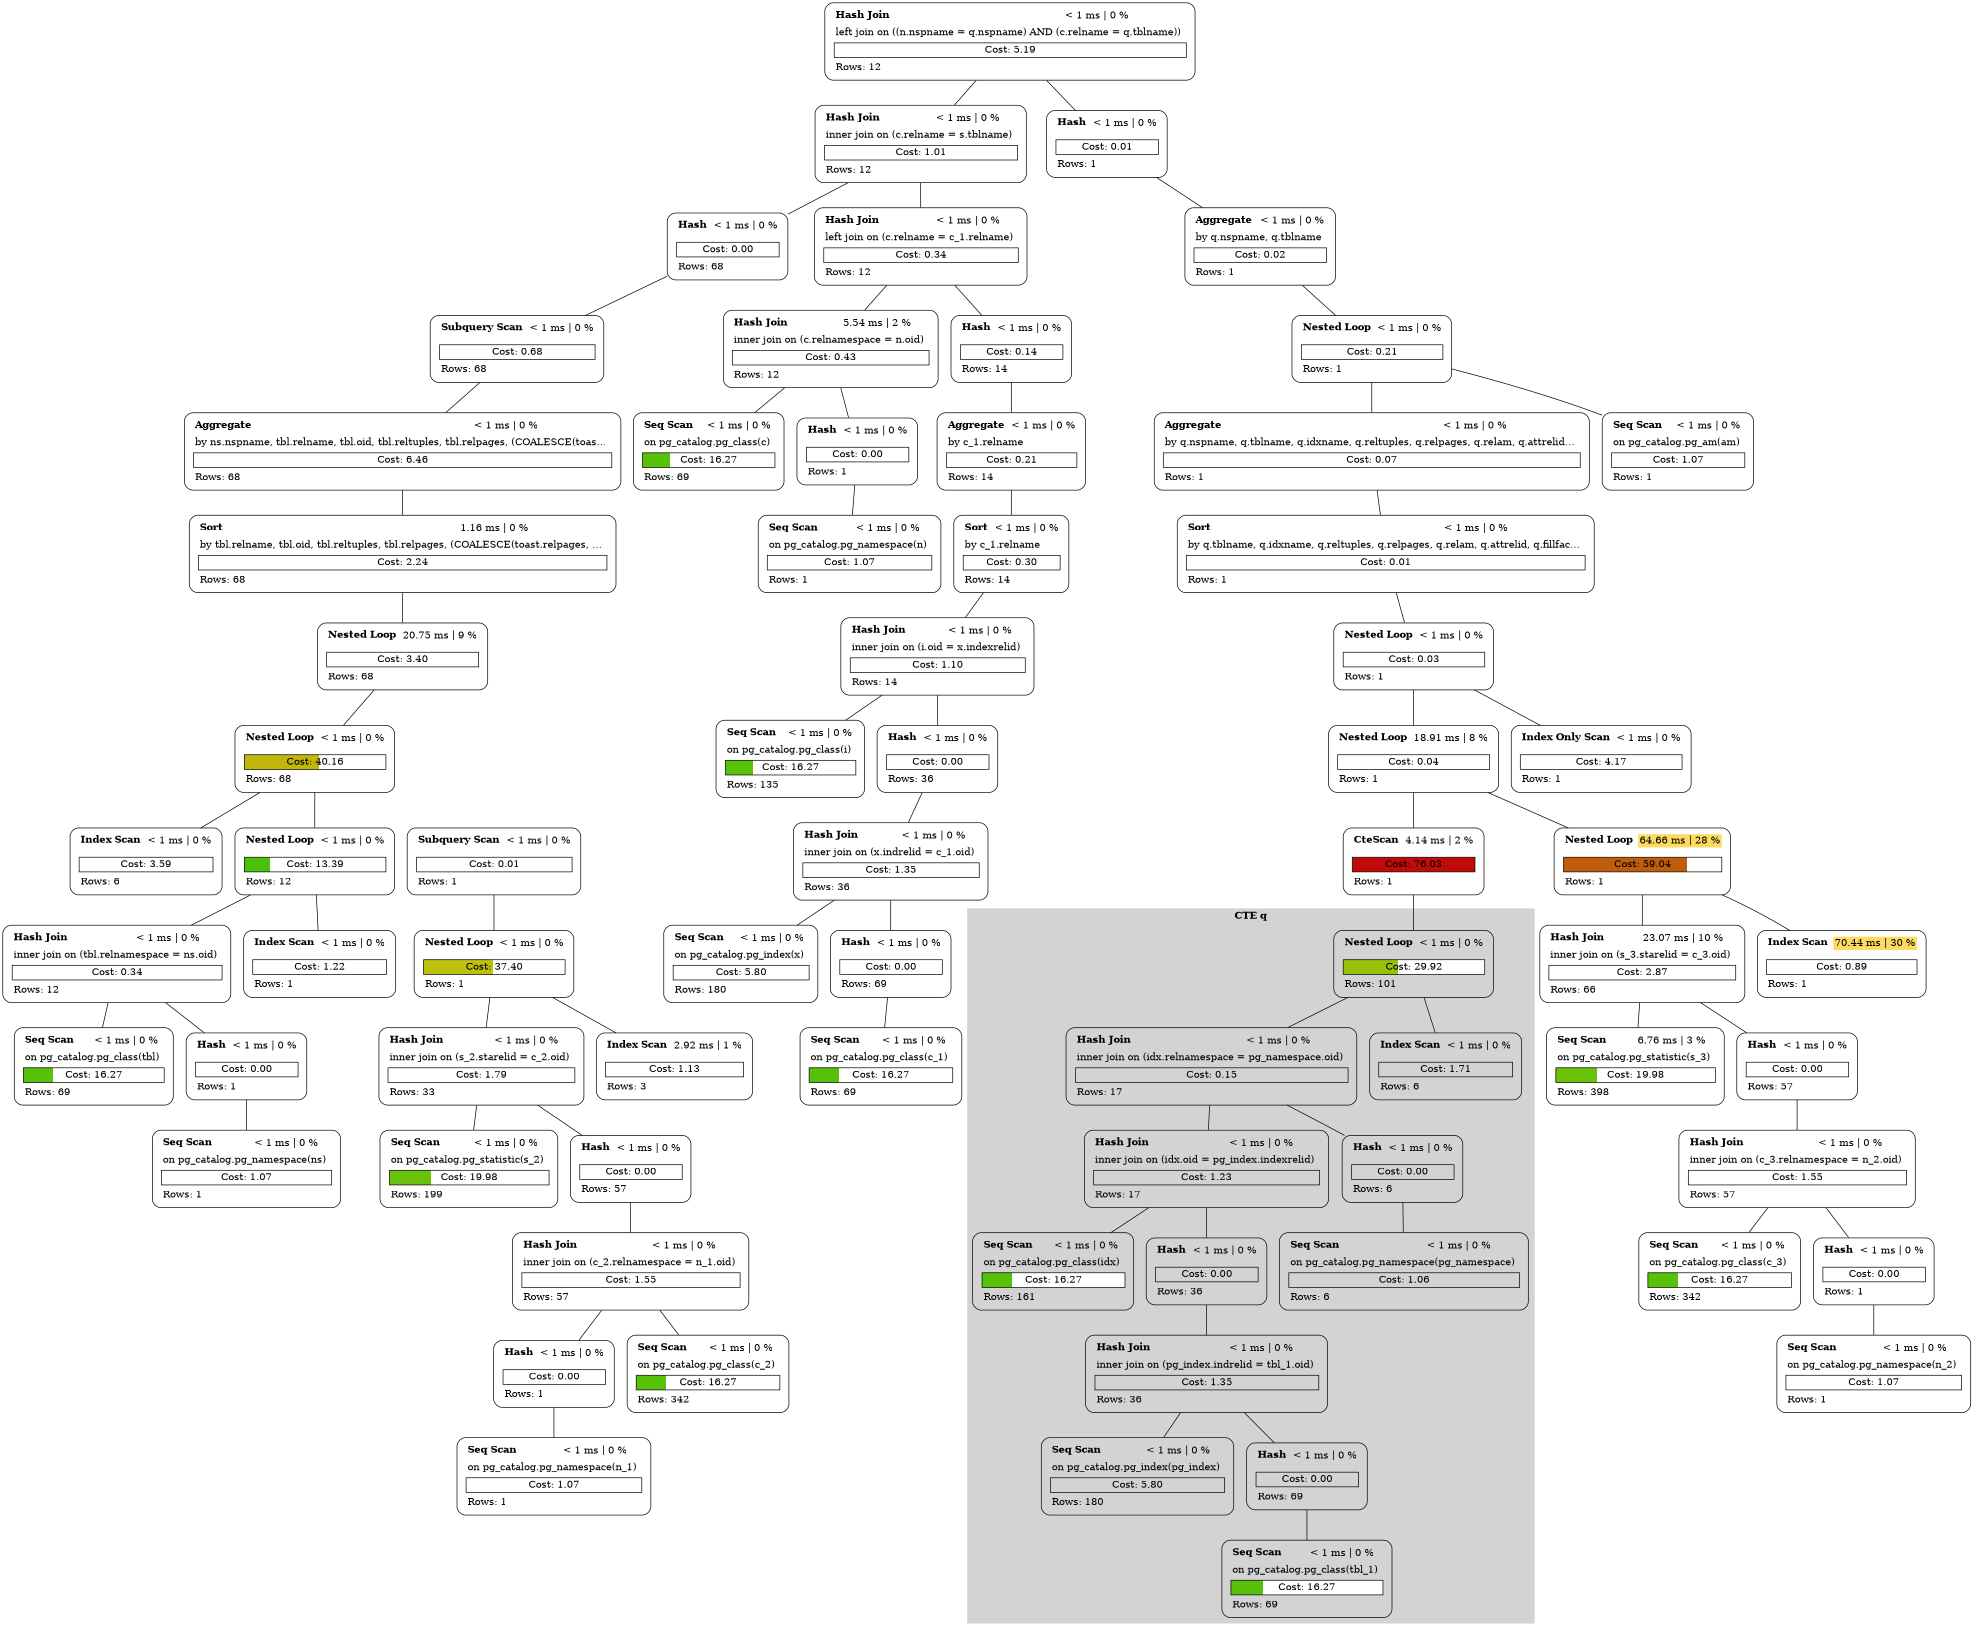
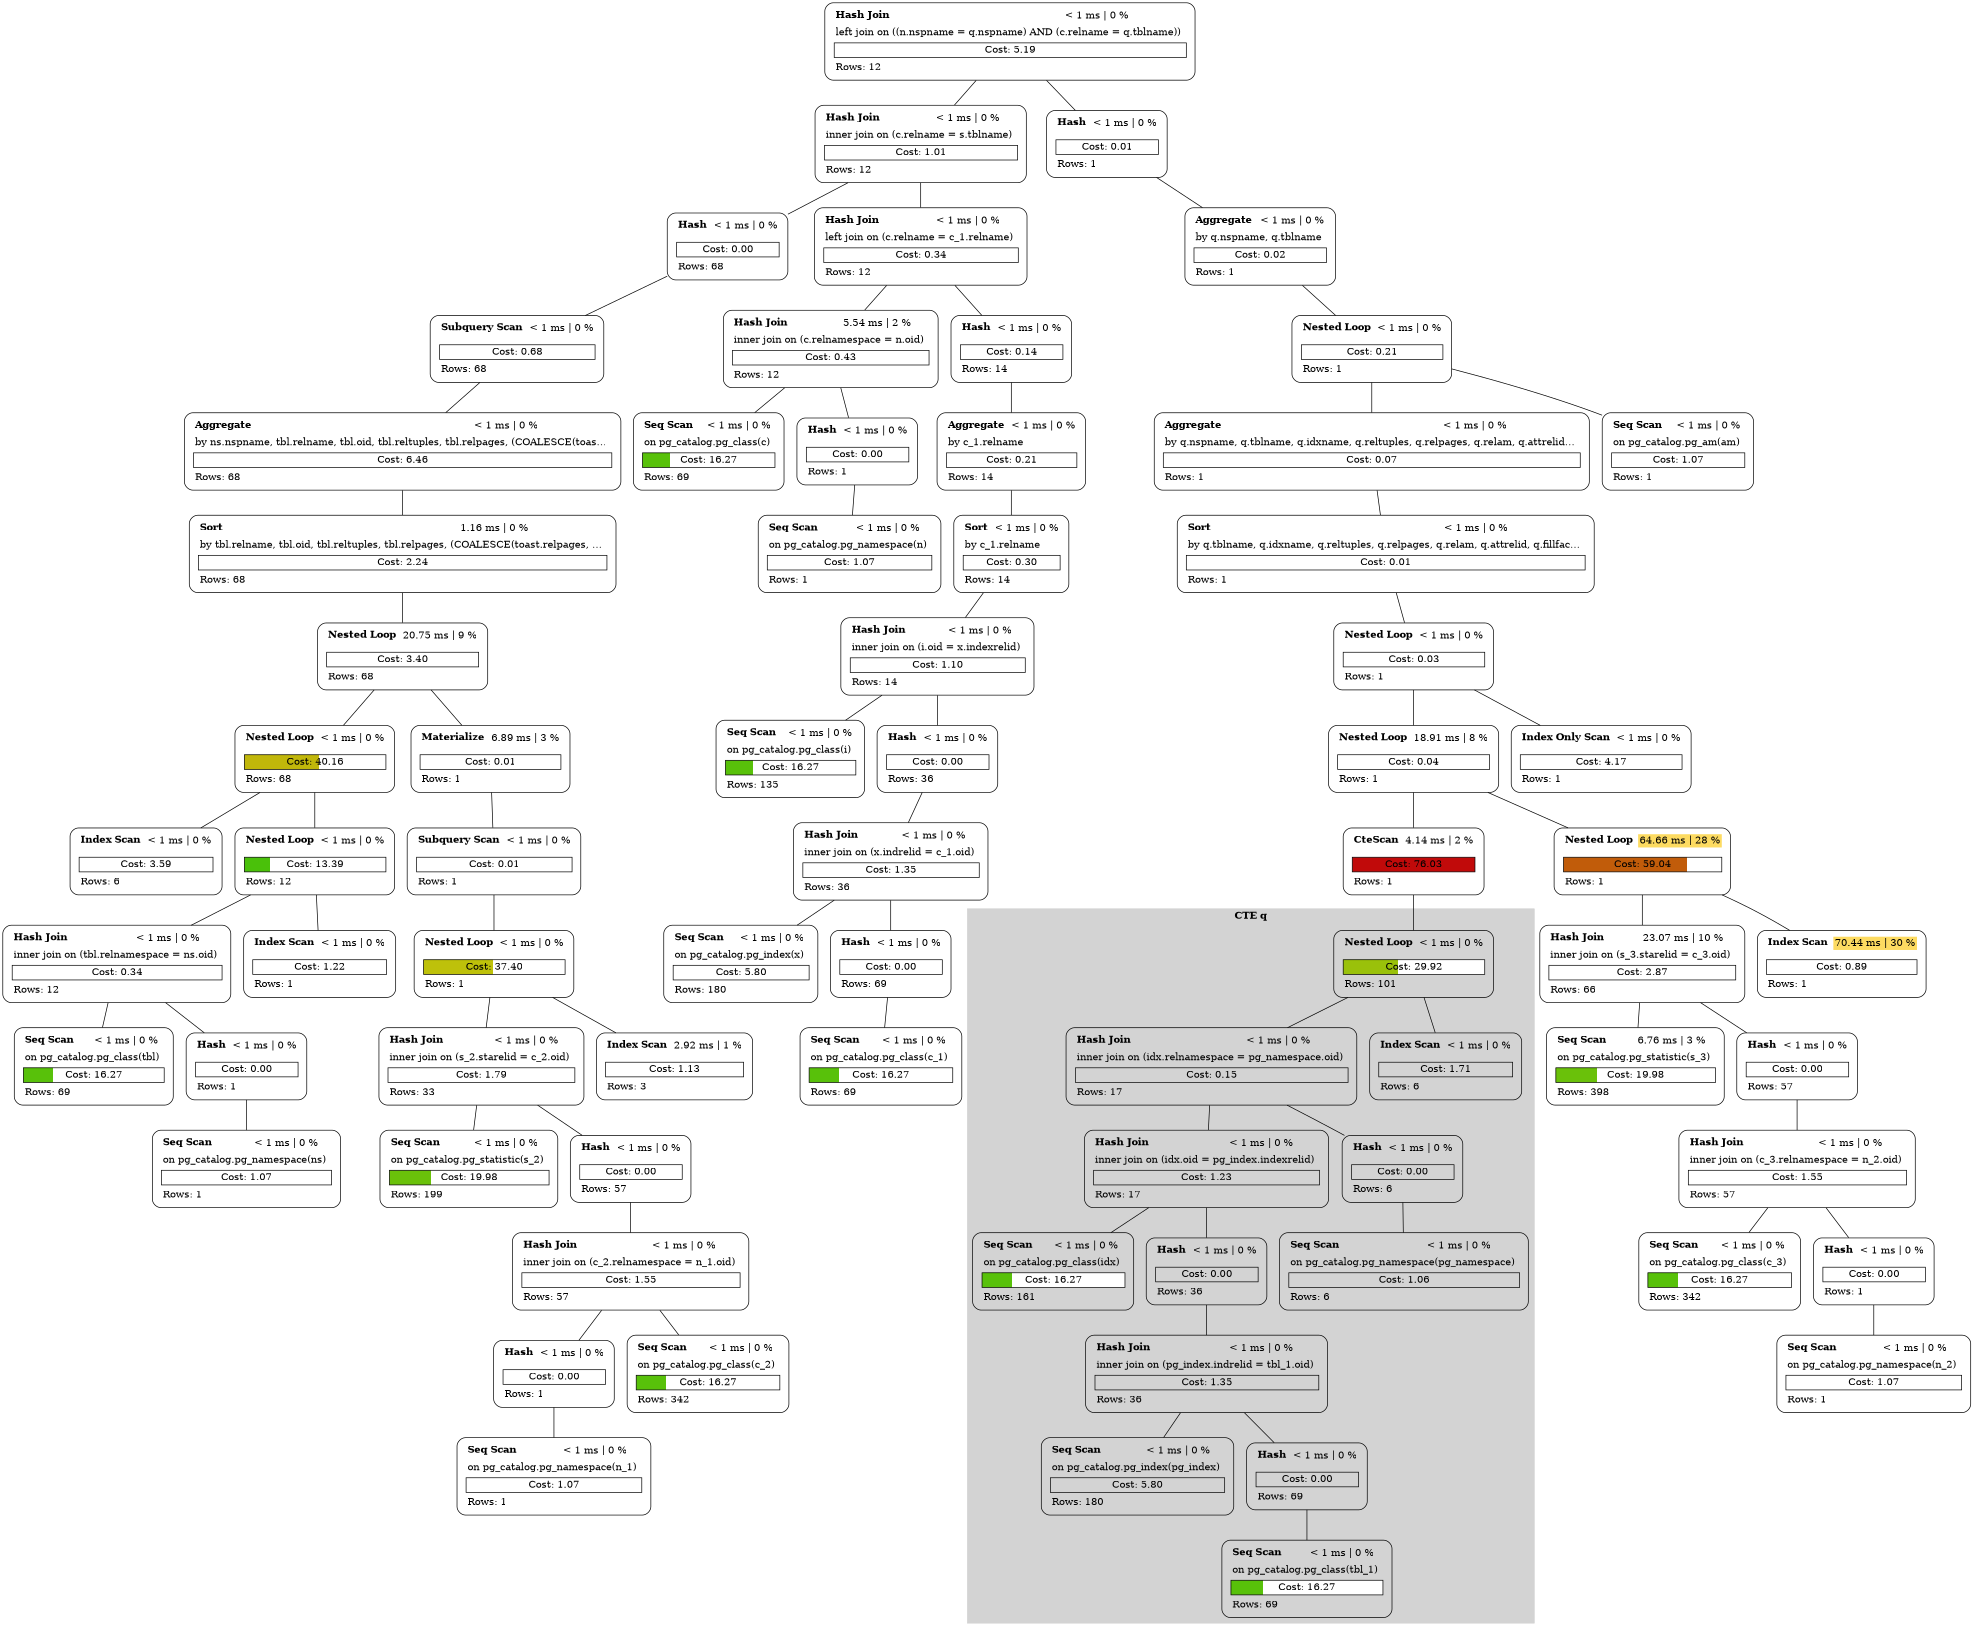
node "Materialize": added
